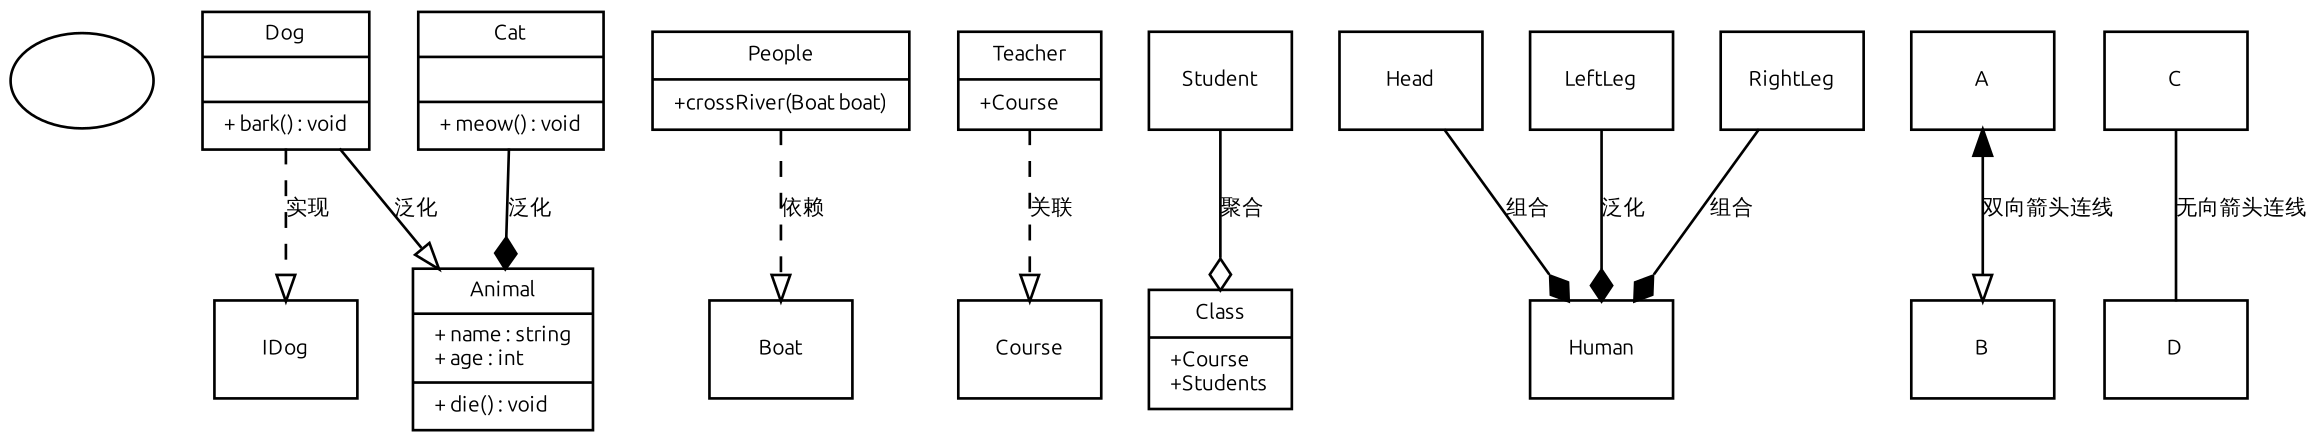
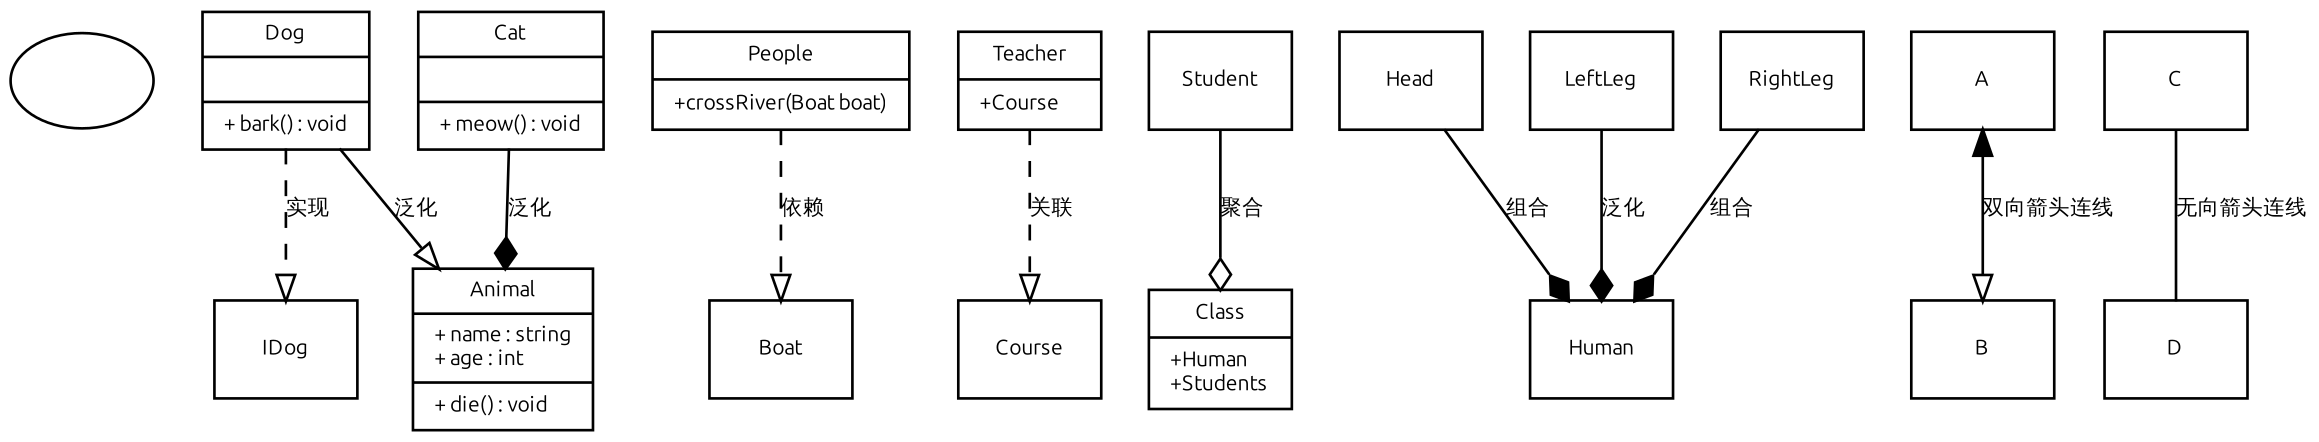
node "Class": text "+Course" -> "+Human"
